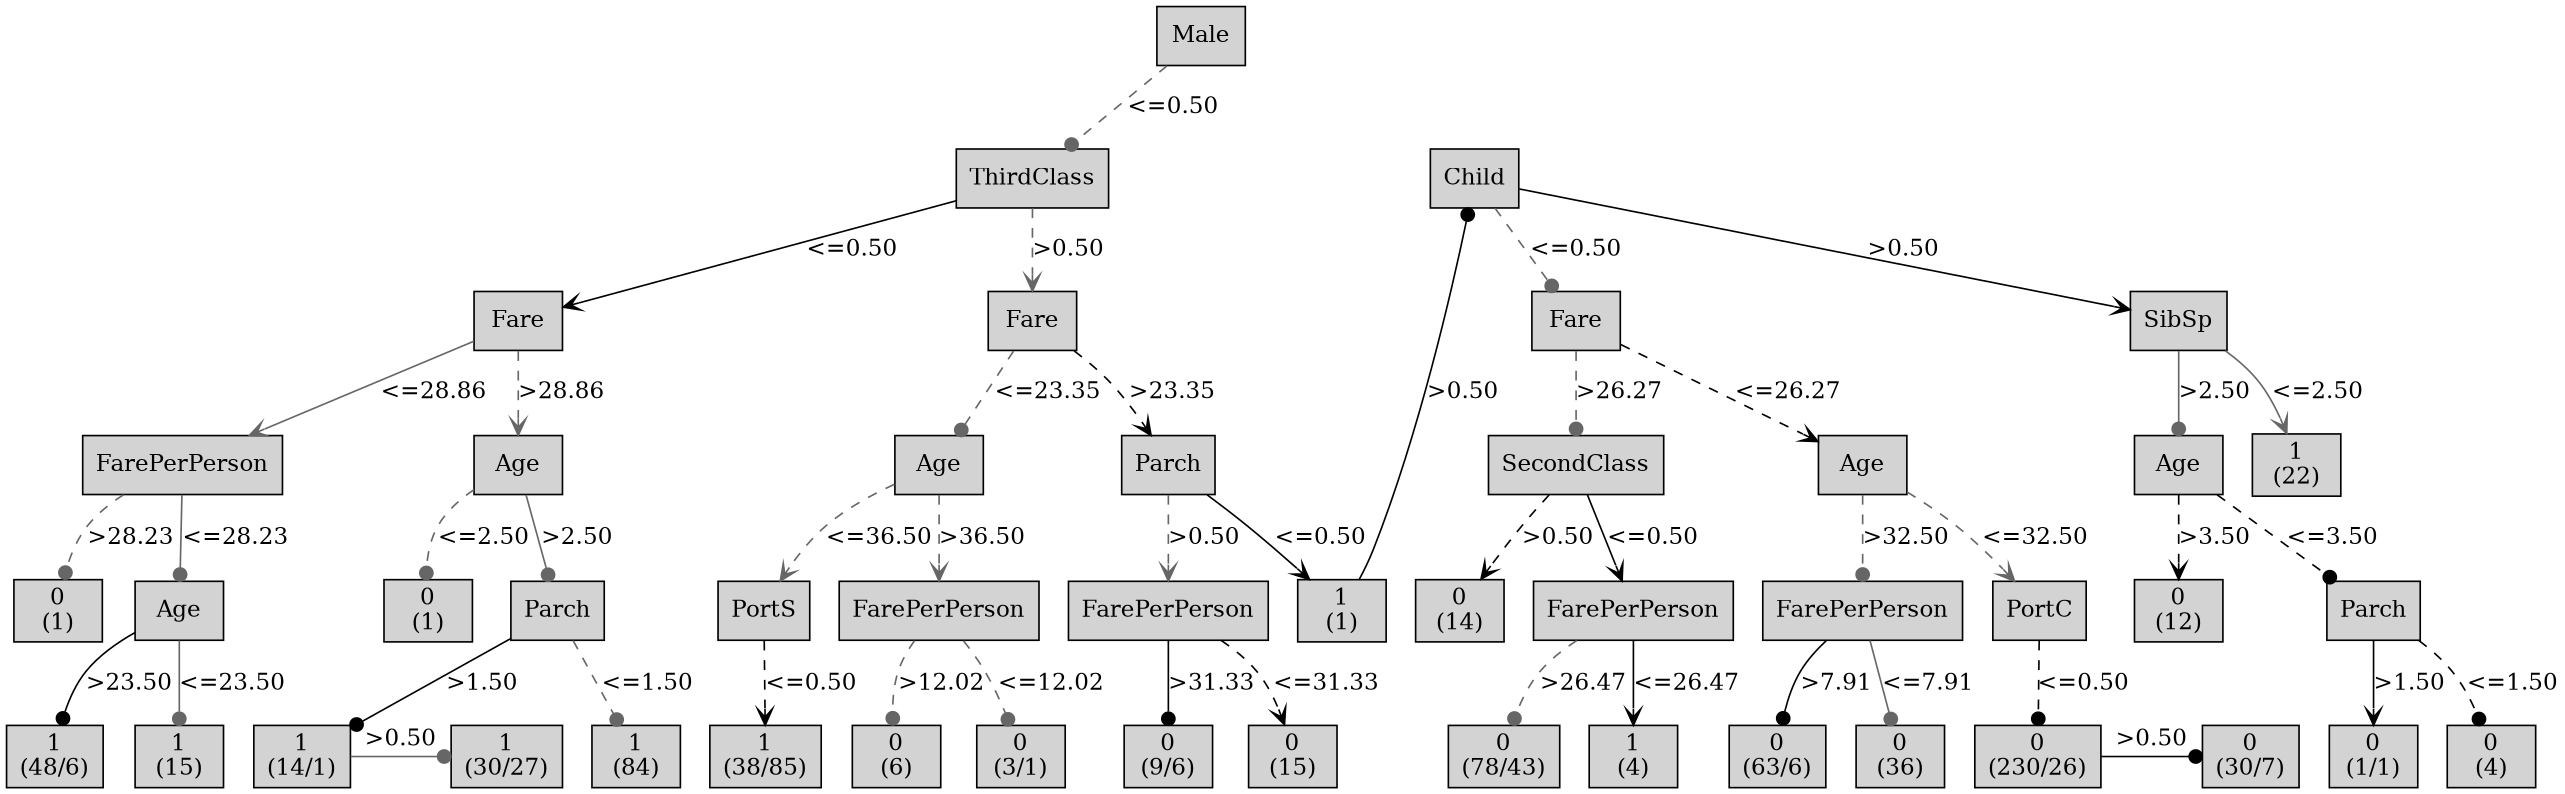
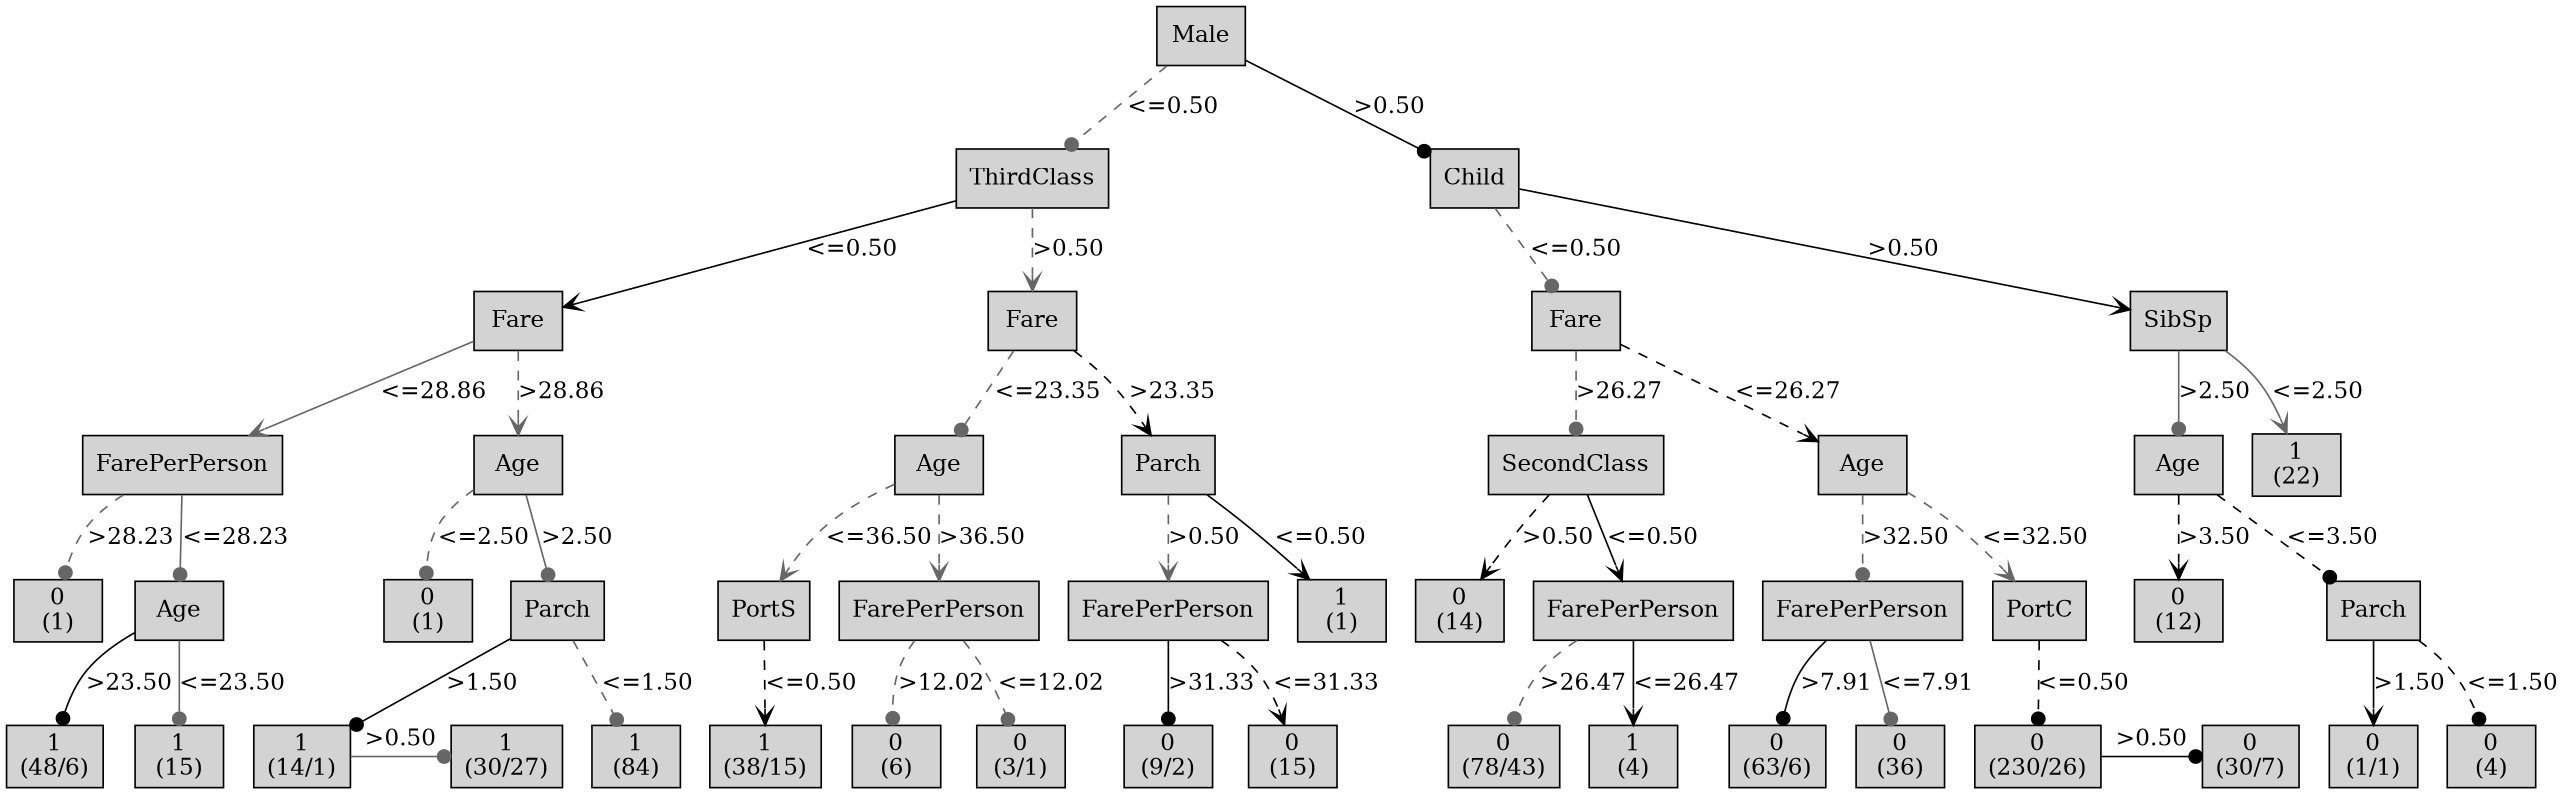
edge "1 (1)" -> "Child": now "Male" -> "Child"
node "1 (38/85)": label "1 (38/85)" -> "1 (38/15)"
node "0 (9/6)": label "0 (9/6)" -> "0 (9/2)"
